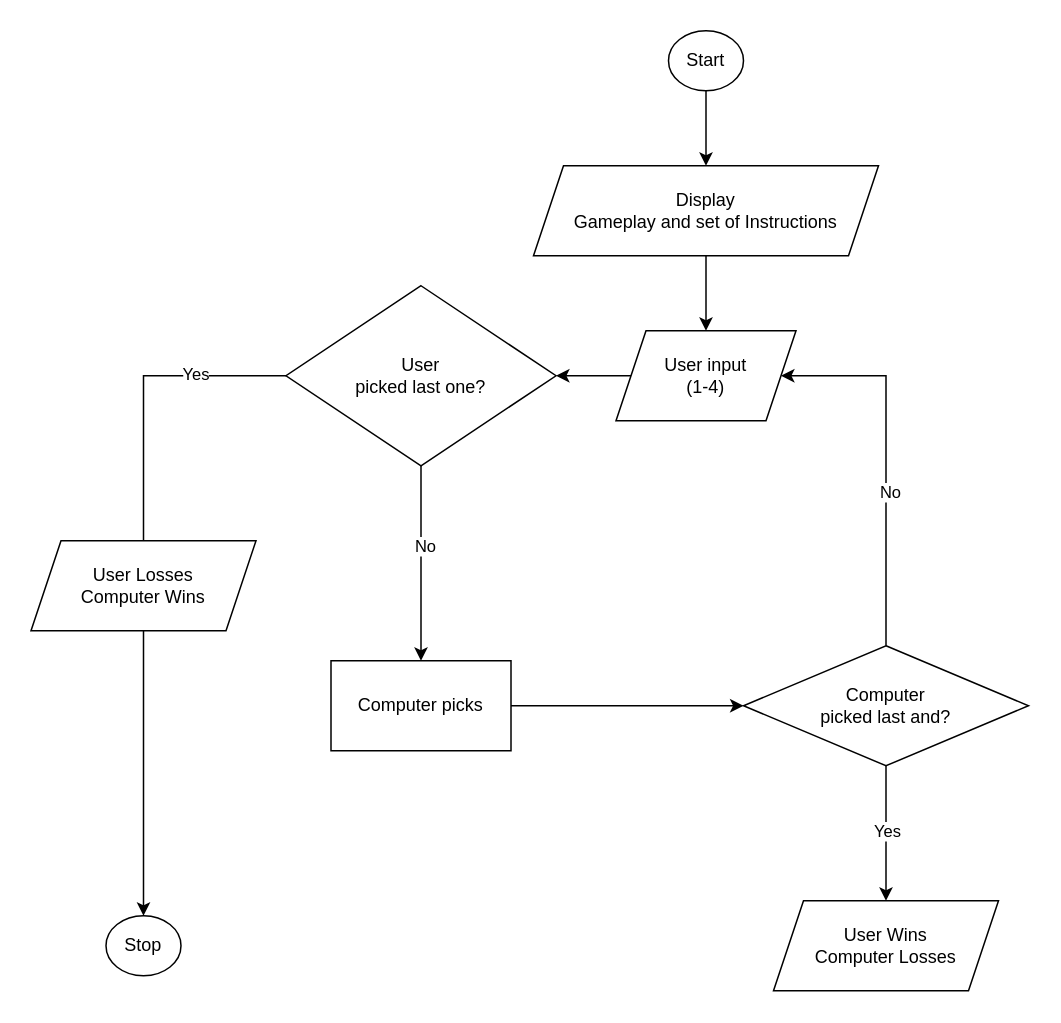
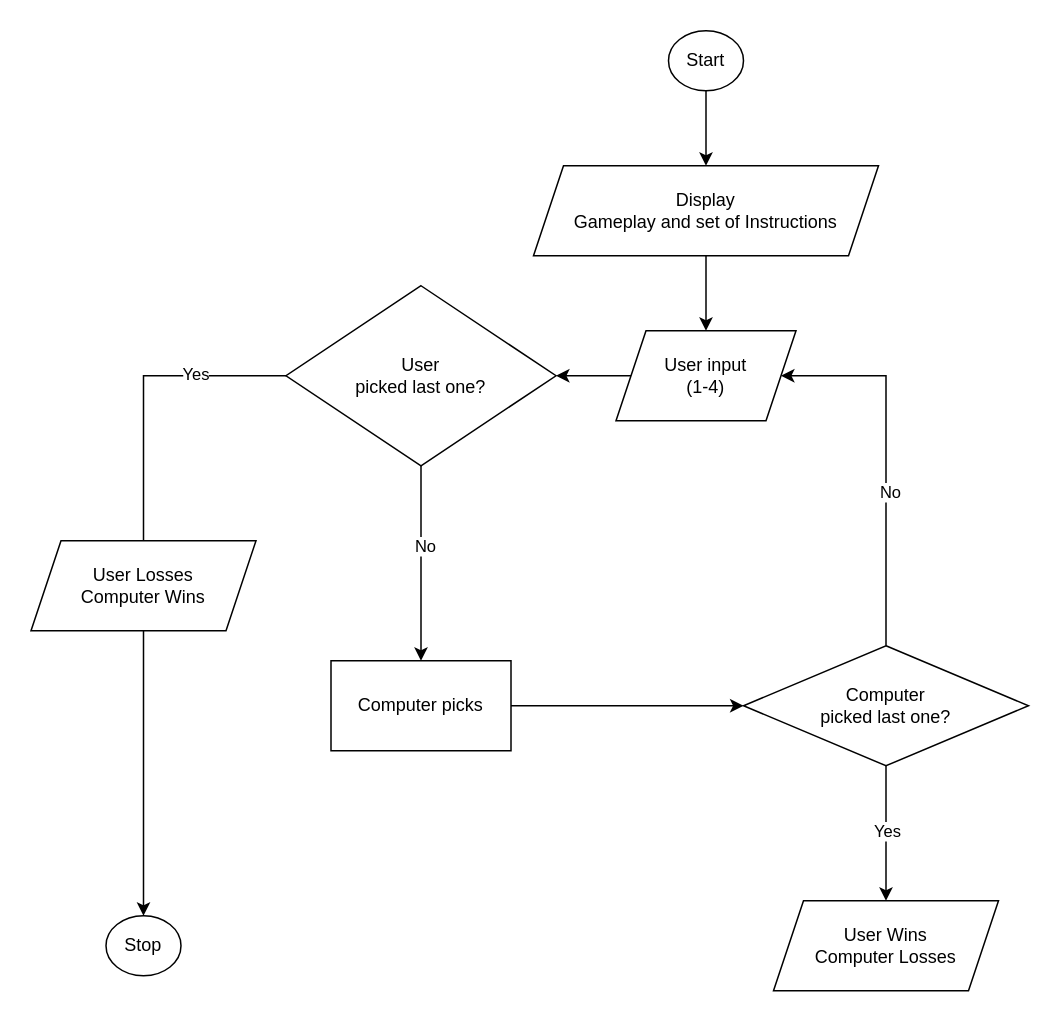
node "Computer picked last and?": label "Computer picked last and?" -> "Computer picked last one?"
